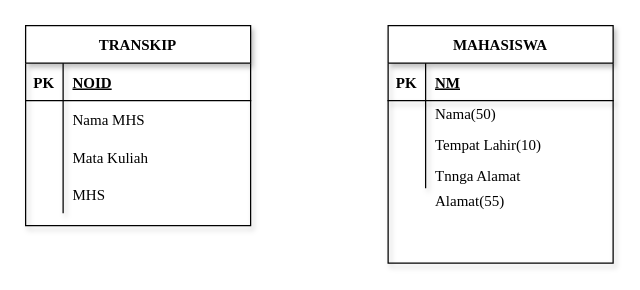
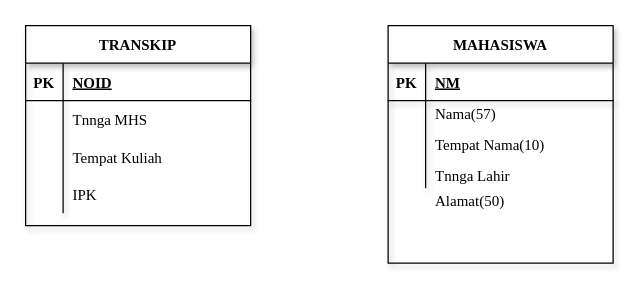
node "Nama(50)": label "Nama(50)" -> "Nama(57)"
node "Nama MHS": label "Nama MHS" -> "Tnnga MHS"
node "Tempat Lahir(10)": label "Tempat Lahir(10)" -> "Tempat Nama(10)"
node "Mata Kuliah": label "Mata Kuliah" -> "Tempat Kuliah"
node "Tnnga Alamat": label "Tnnga Alamat" -> "Tnnga Lahir"
node "MHS": label "MHS" -> "IPK"
node "Alamat(55)": label "Alamat(55)" -> "Alamat(50)"
